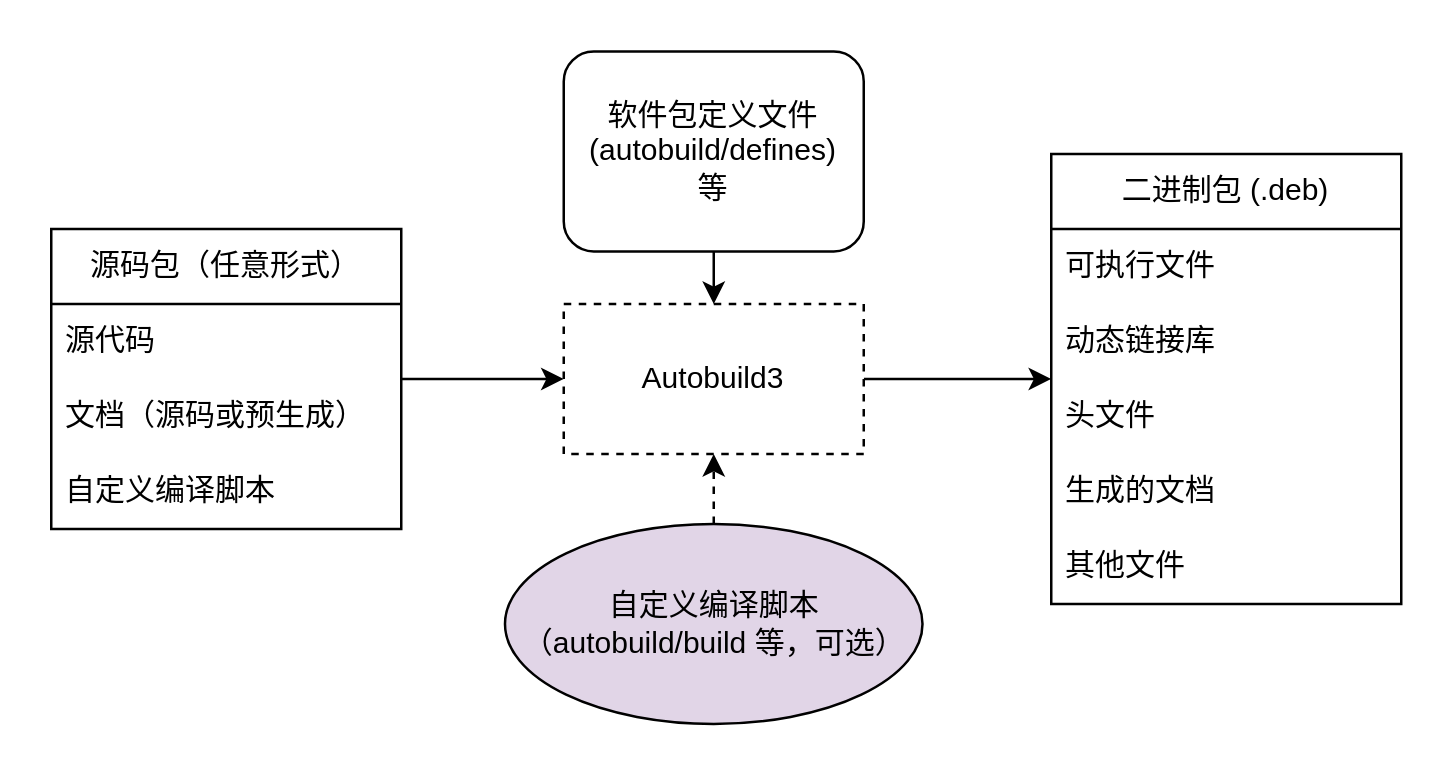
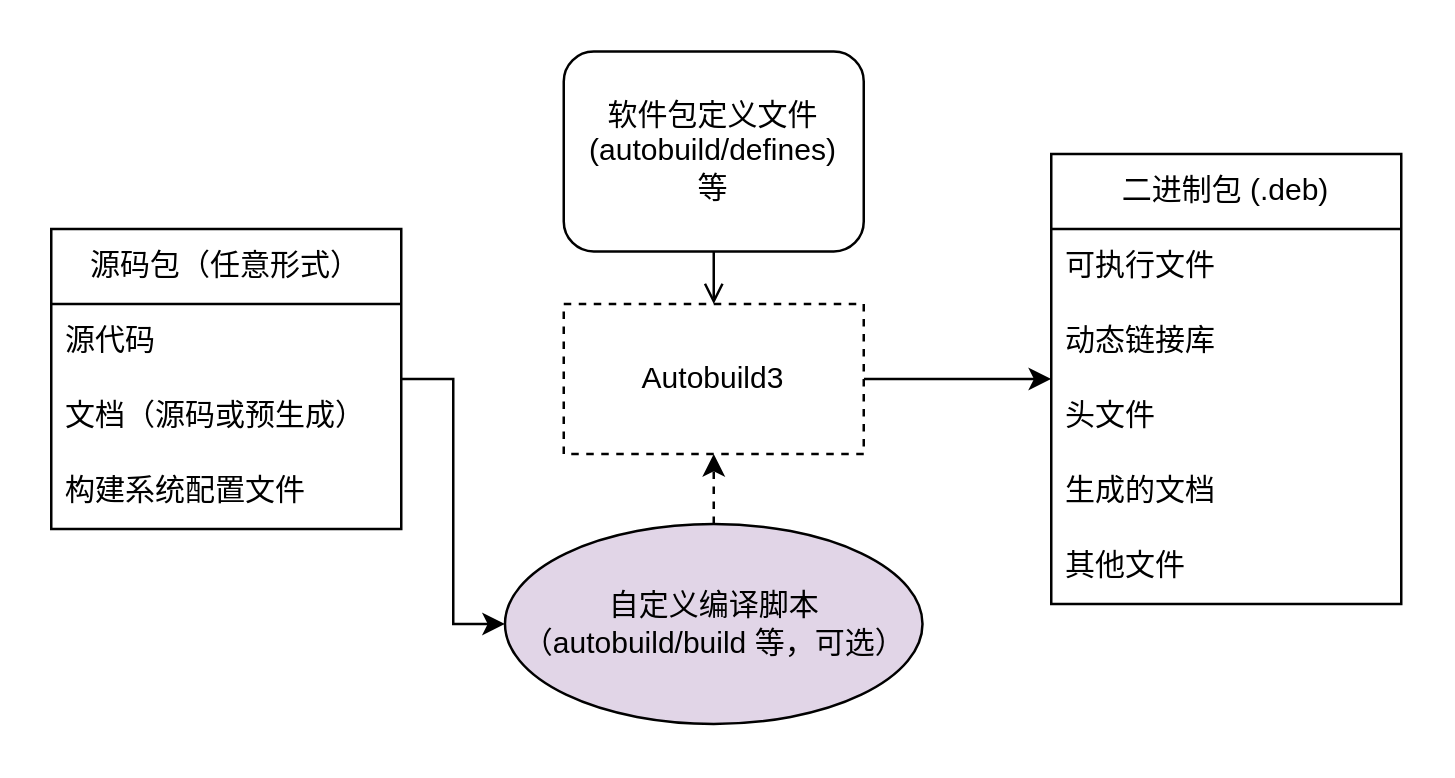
edge "软件包定义文件 (autobuild/defines) 等" -> "Autobuild3": arrowhead classic -> open
edge "源码包（任意形式）" -> "Autobuild3": now "源码包（任意形式）" -> "自定义编译脚本 （autobuild/build 等，可选）"
node "自定义编译脚本": label "自定义编译脚本" -> "构建系统配置文件"
